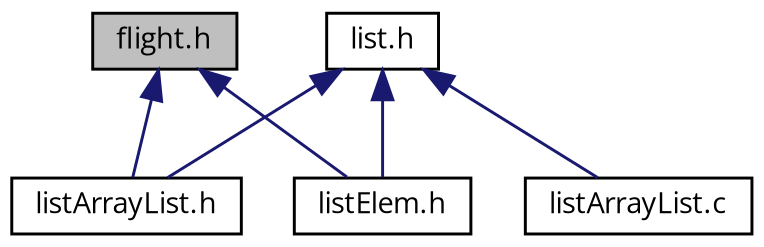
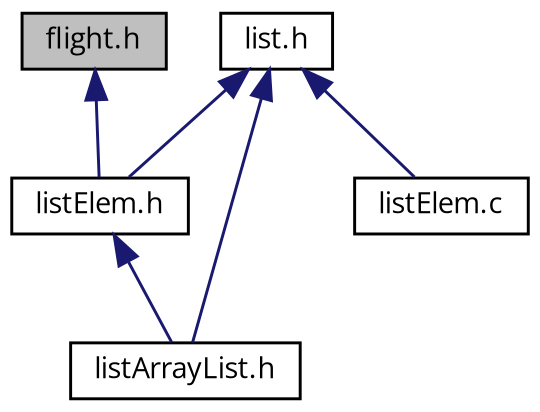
edge "listArrayList.h" -> "flight.h": now "listArrayList.h" -> "listElem.h"
node "listArrayList.c": label "listArrayList.c" -> "listElem.c"
